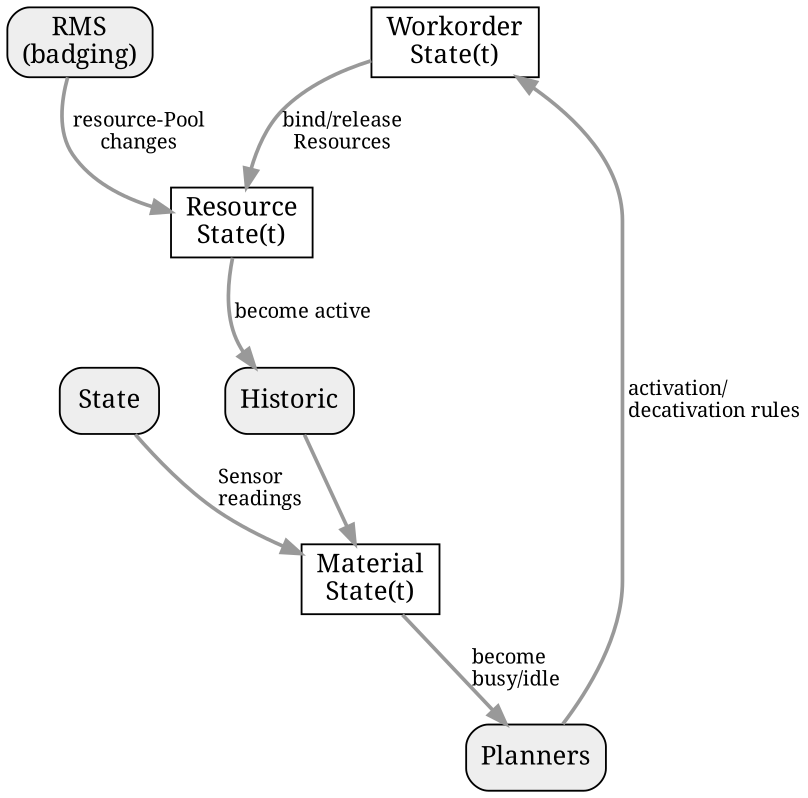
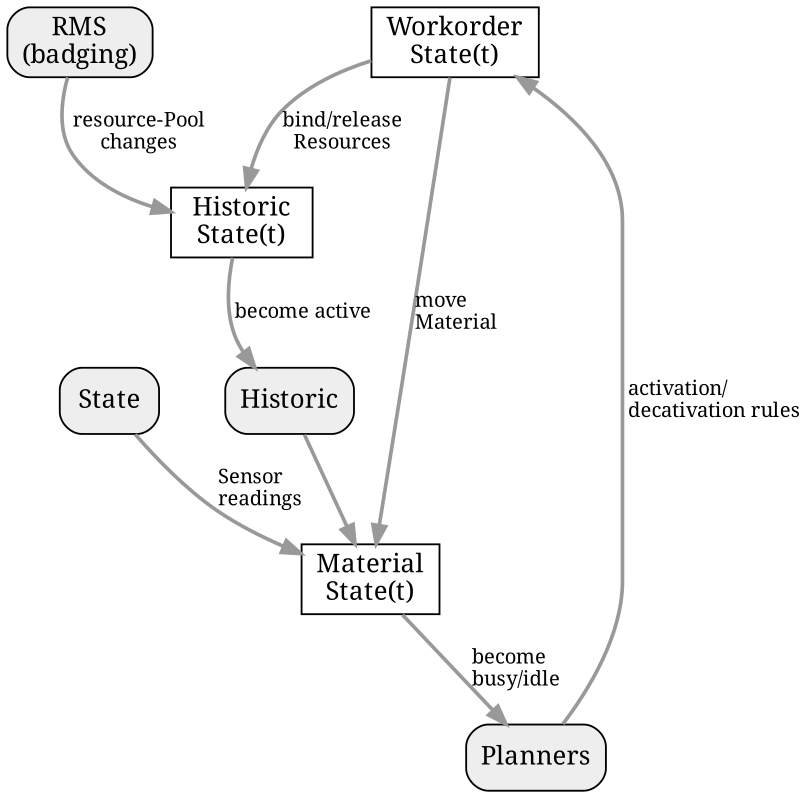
node "Resource State(t)": label "Resource State(t)" -> "Historic State(t)"
edge "Workorder State(t)" -> "Material State(t)": added, label "move Material"
